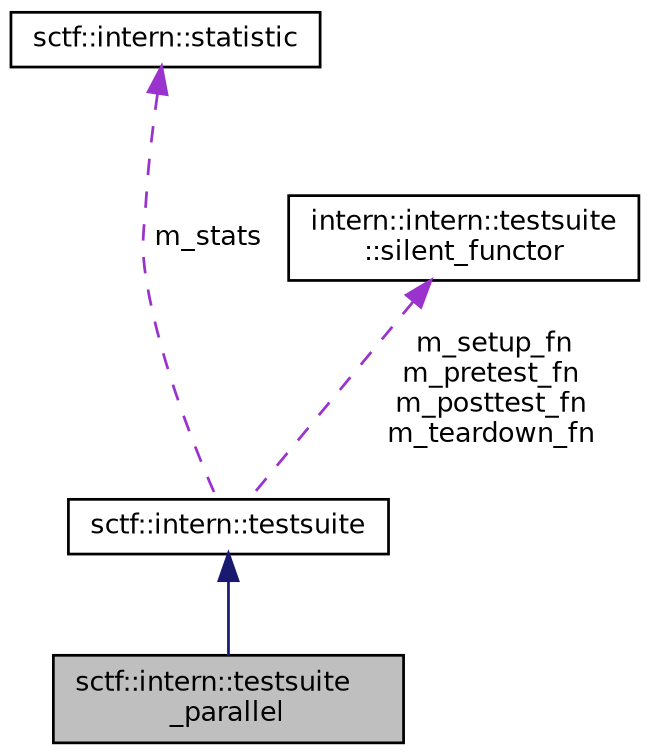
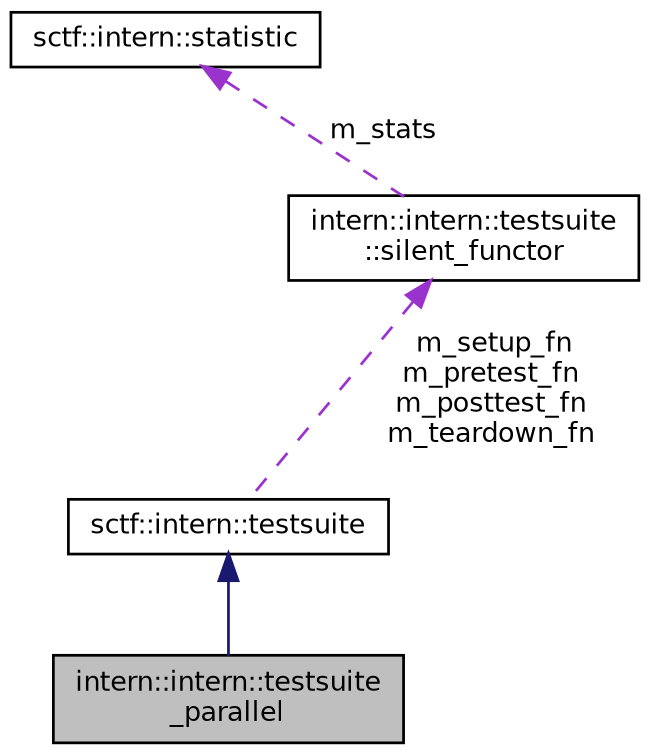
edge "sctf::intern::testsuite" -> "sctf::intern::statistic": now "intern::intern::testsuite ::silent_functor" -> "sctf::intern::statistic"
node "sctf::intern::testsuite _parallel": label "sctf::intern::testsuite _parallel" -> "intern::intern::testsuite _parallel"
